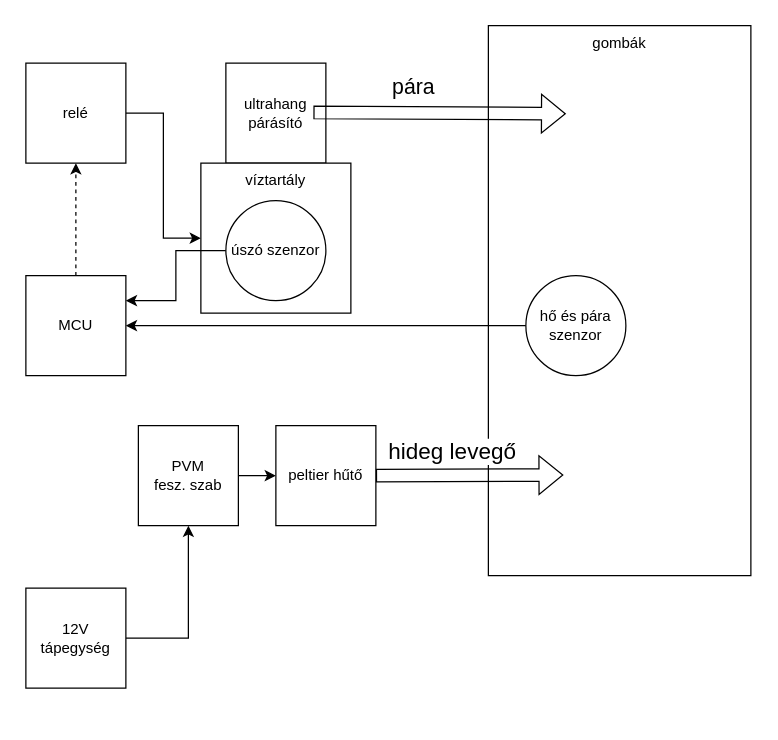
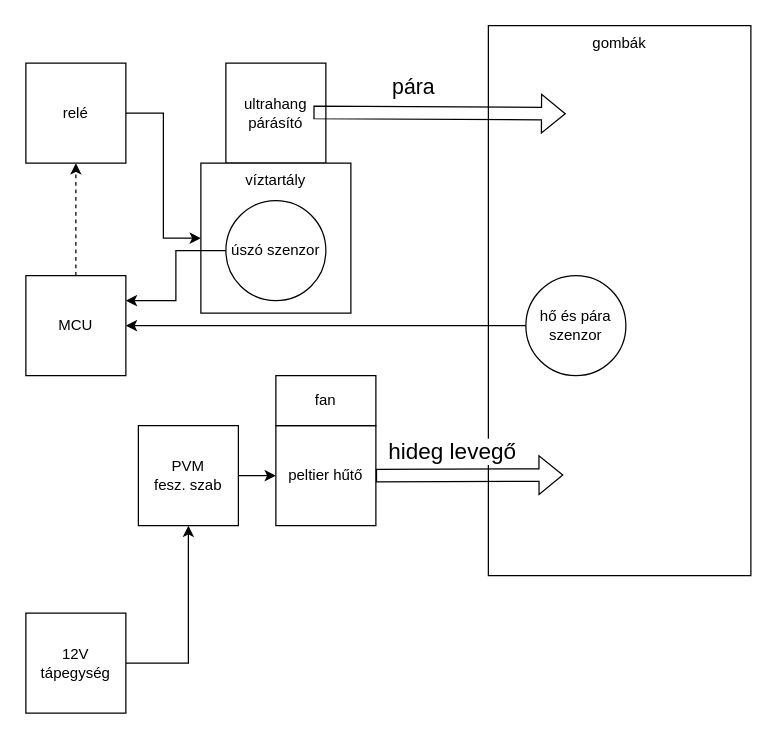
node "fan": added
node "12V tápegység": moved (76, 638) -> (76, 663)
